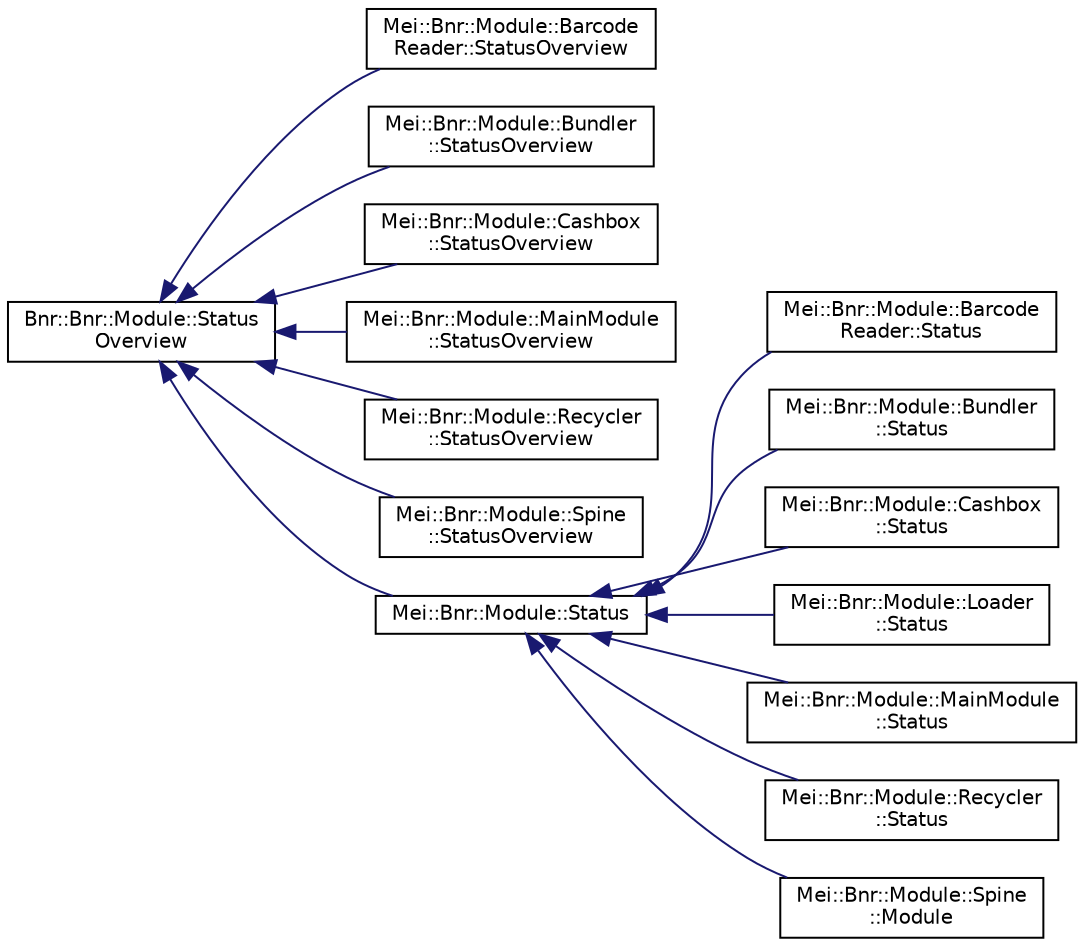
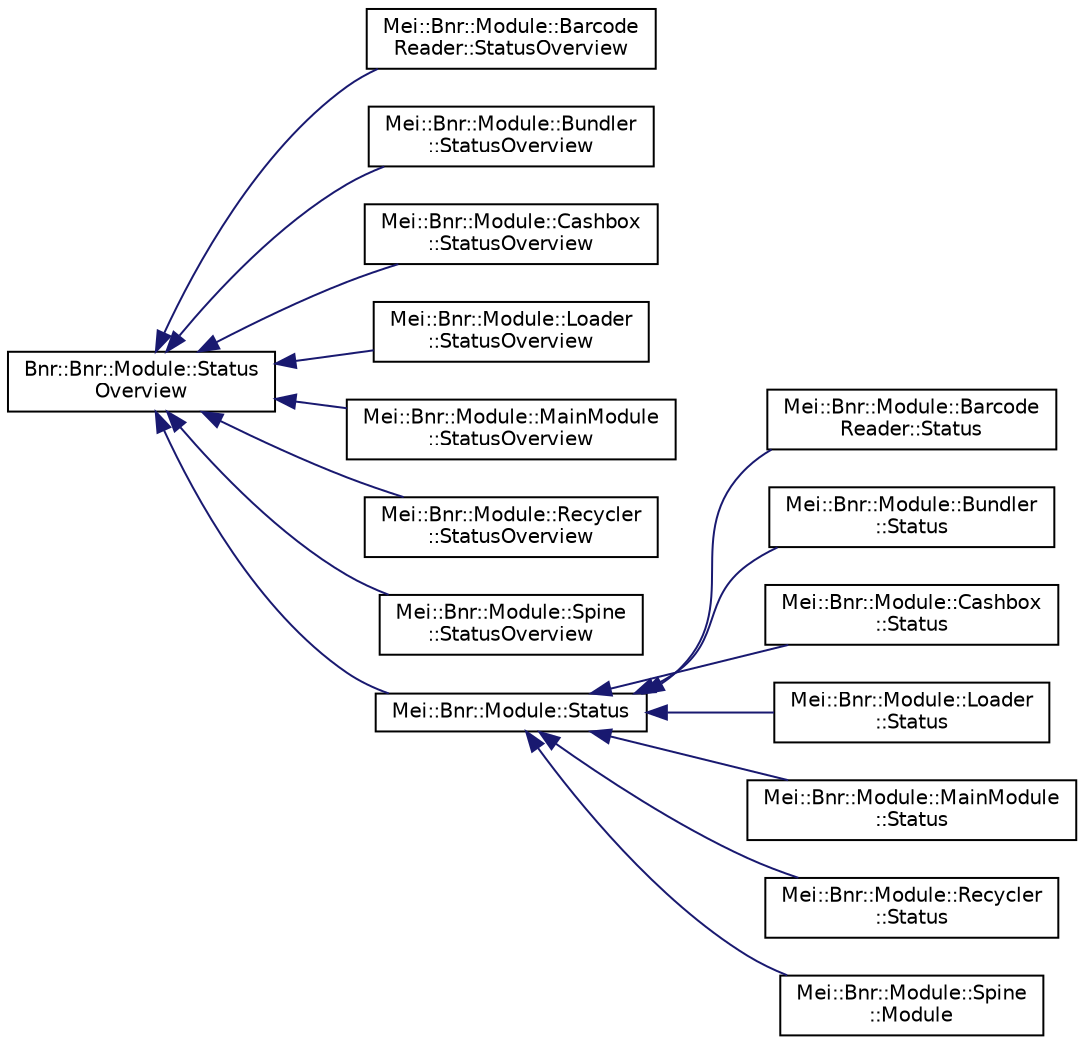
node "Mei::Bnr::Module::Loader ::StatusOverview": added
